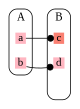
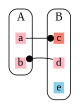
edge "b" -> "d": reversed
node "e": added
